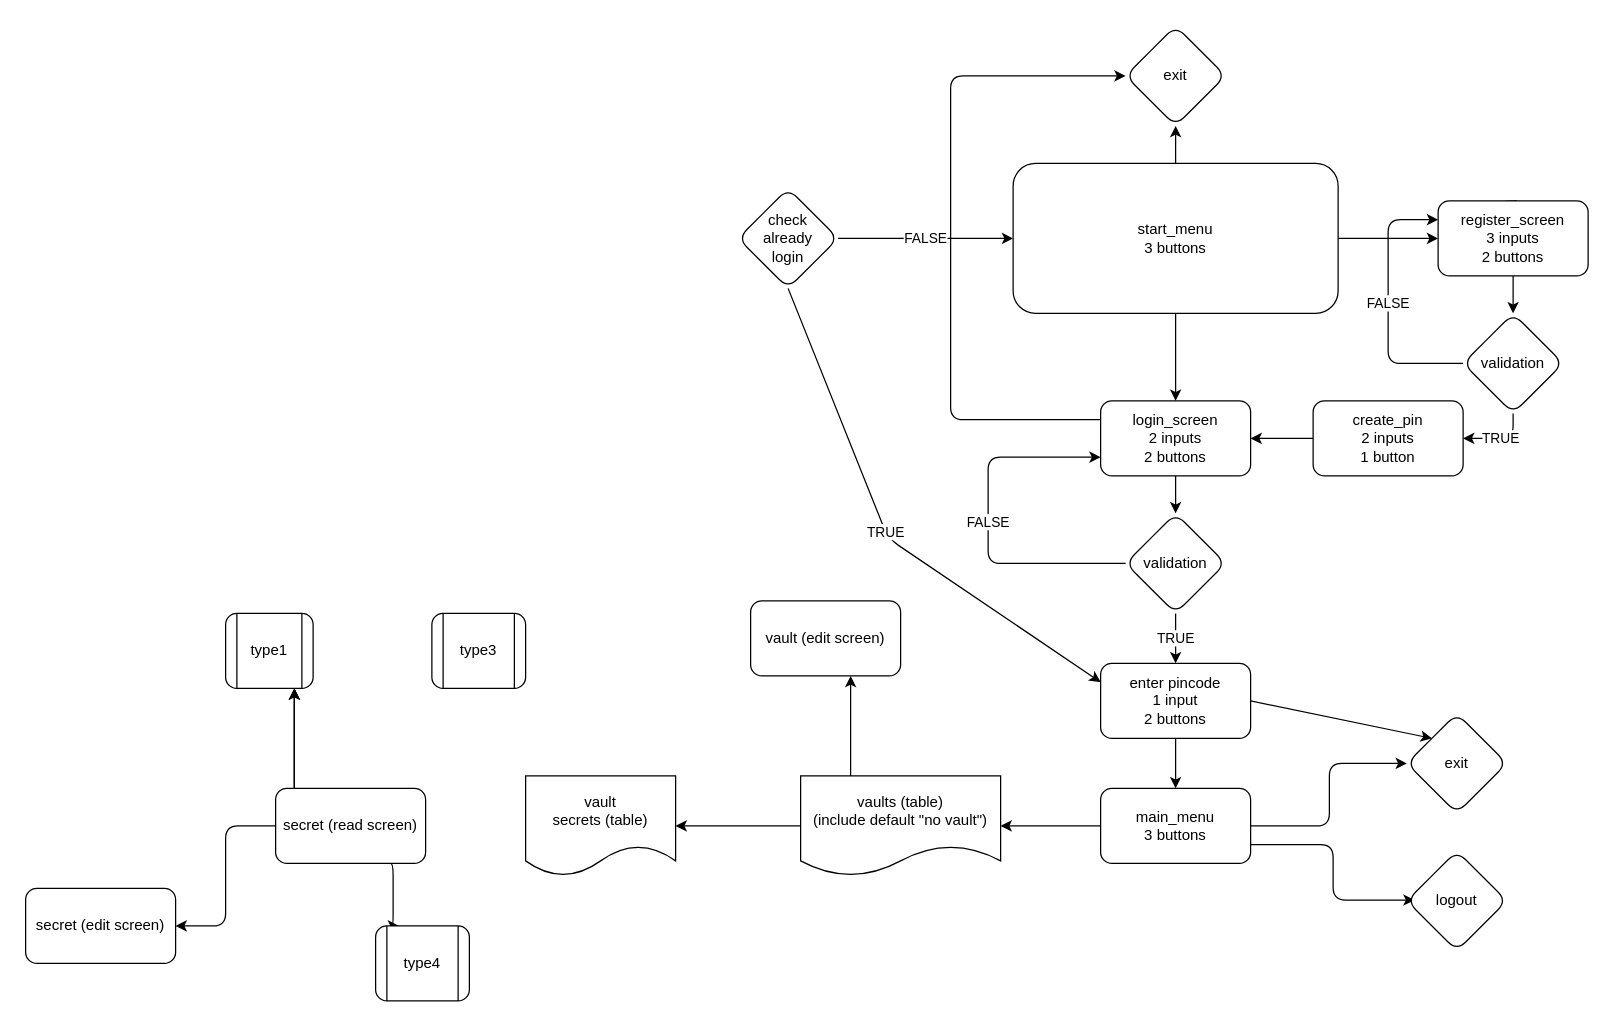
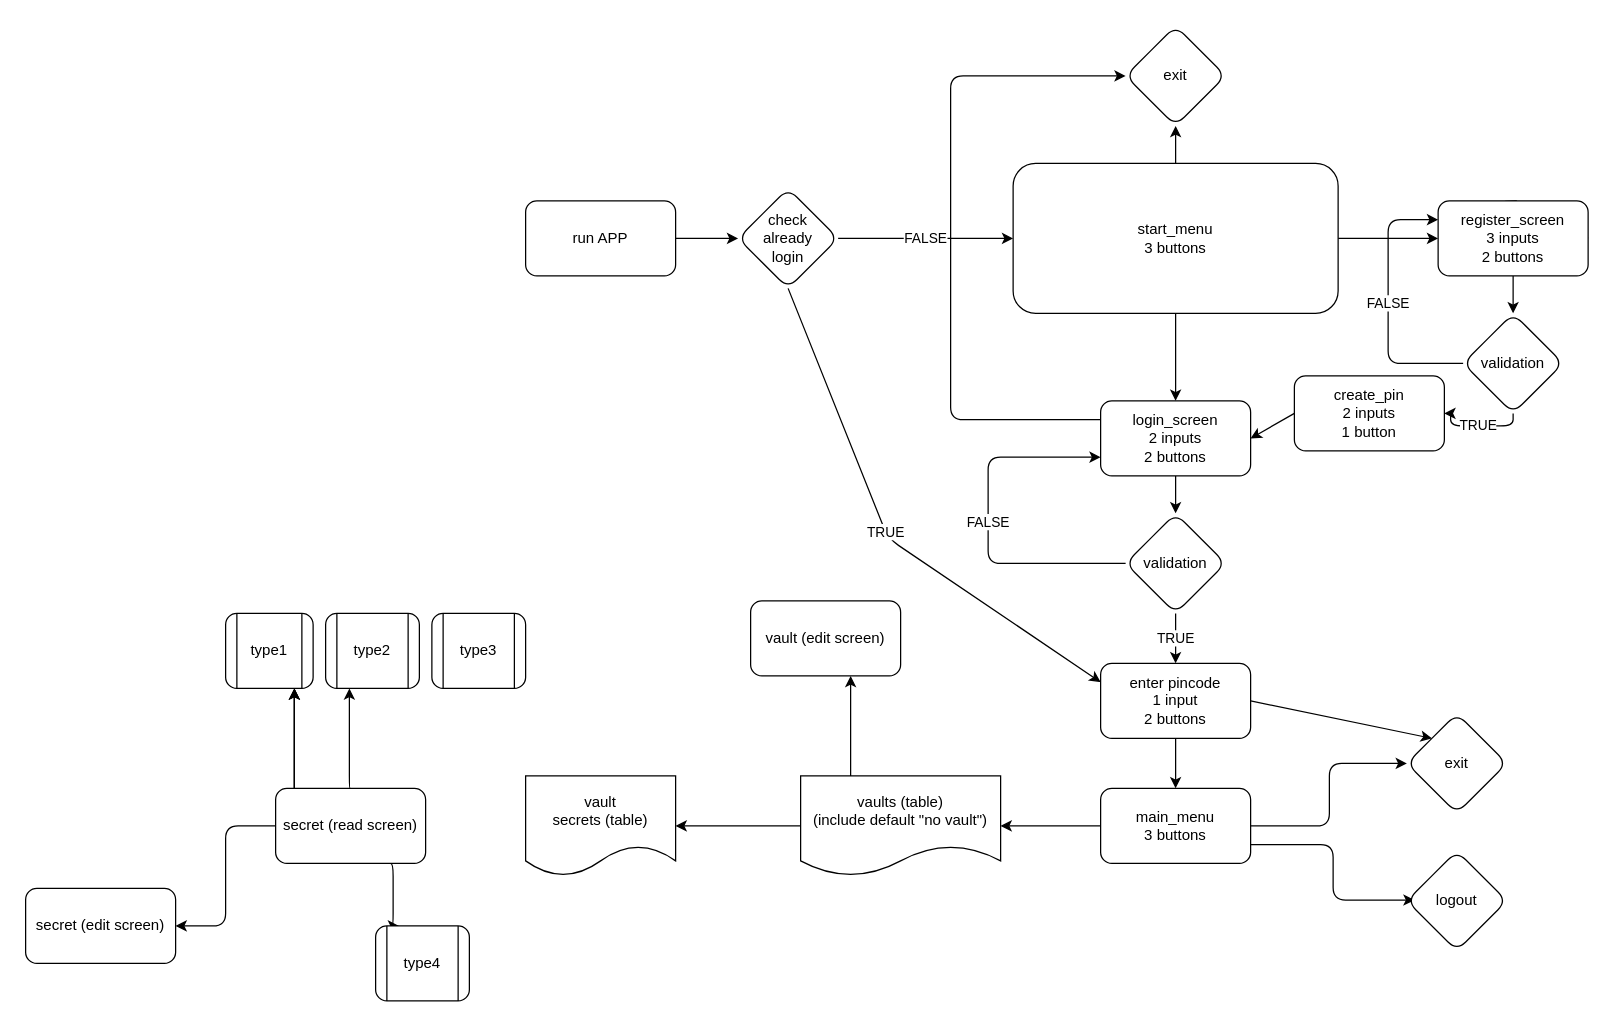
node "run APP": added
edge "run APP" -> "check already login": added
node "create_pin 2 inputs 1 button": moved (1388, 438) -> (1369, 413)
node "type2": added
edge "secret (read screen)" -> "type2": added
